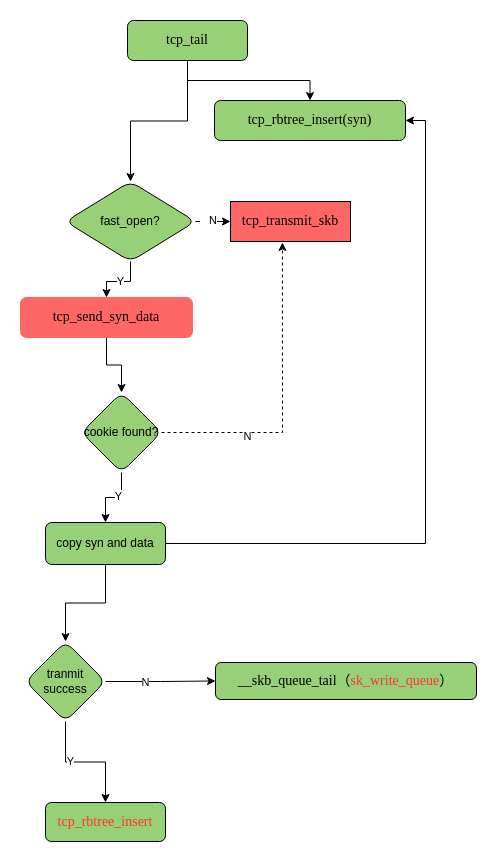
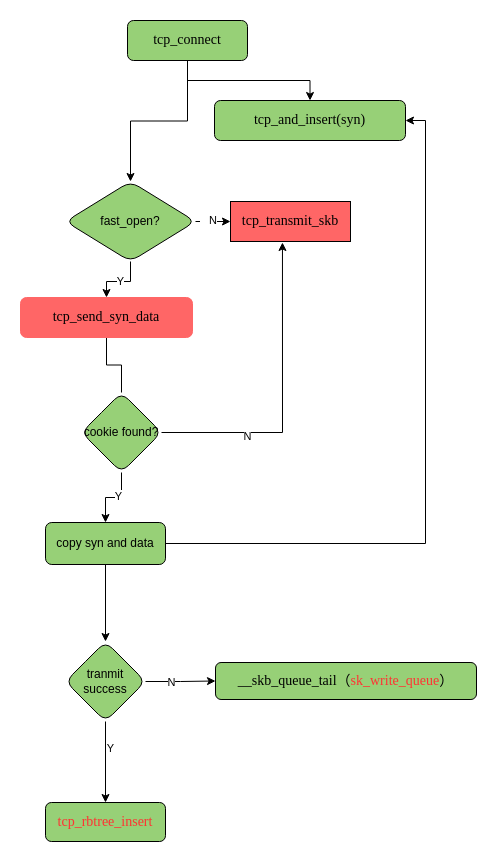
node "tcp_tail": label "tcp_tail" -> "tcp_connect"
node "tcp_rbtree_insert(syn)": label "tcp_rbtree_insert(syn)" -> "tcp_and_insert(syn)"
edge "tcp_send_syn_data" -> "cookie found?": arrowhead classic -> none
edge "cookie found?" -> "tcp_transmit_skb": style dashed -> solid
node "tranmit success": moved (66, 682) -> (106, 682)
